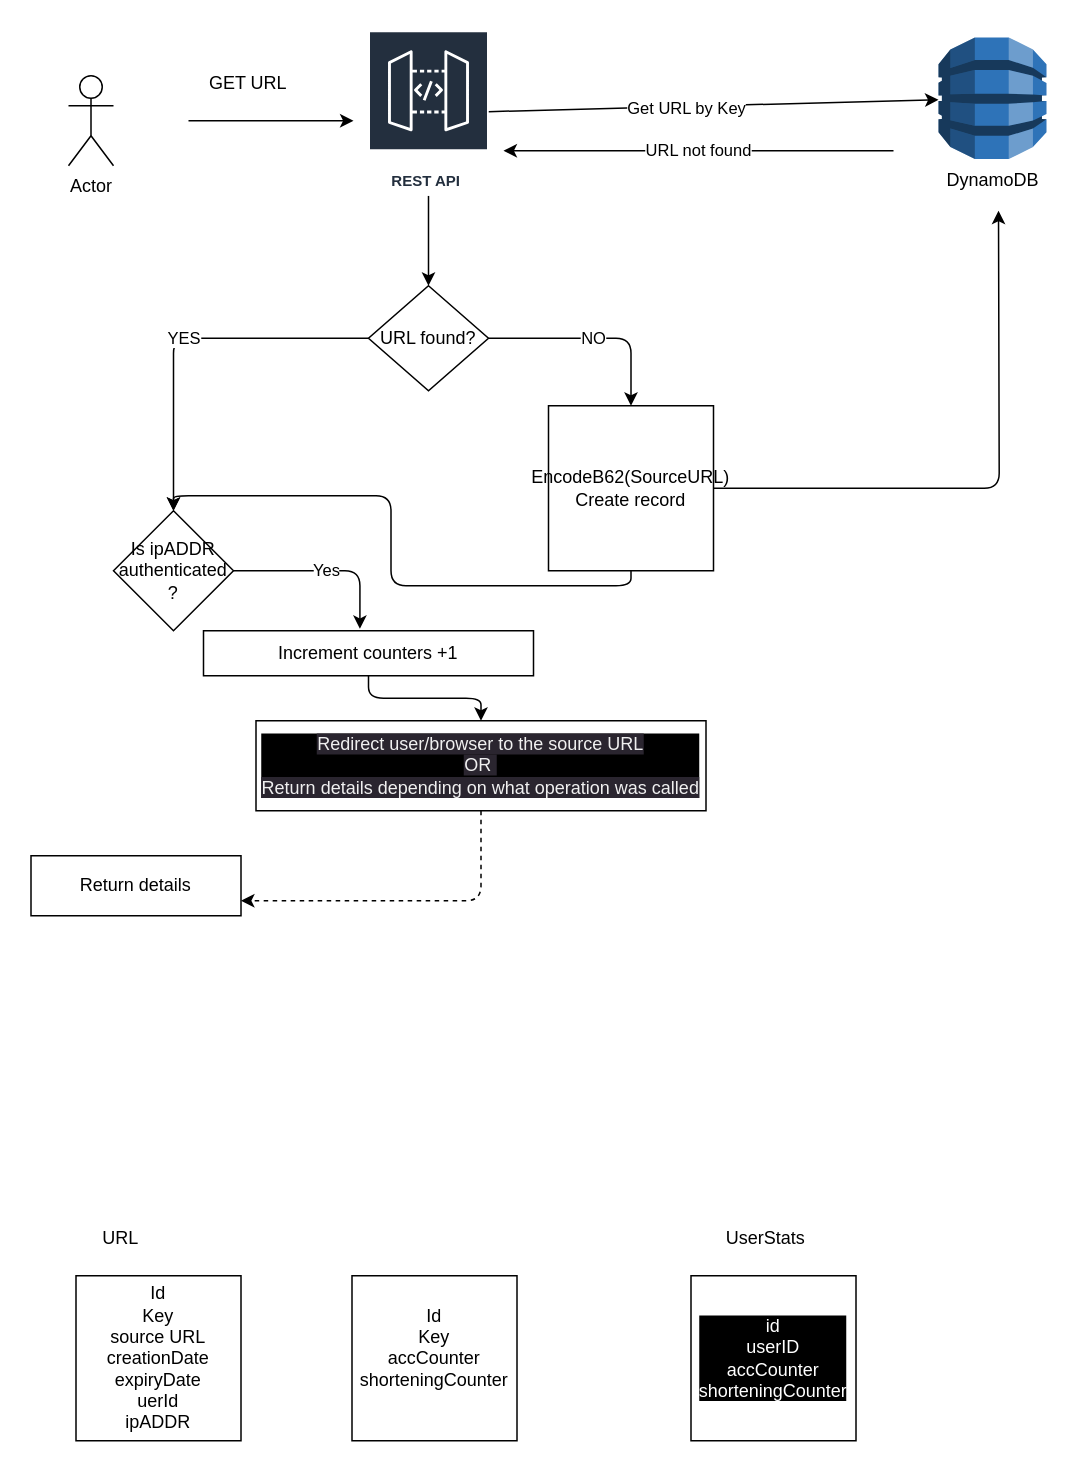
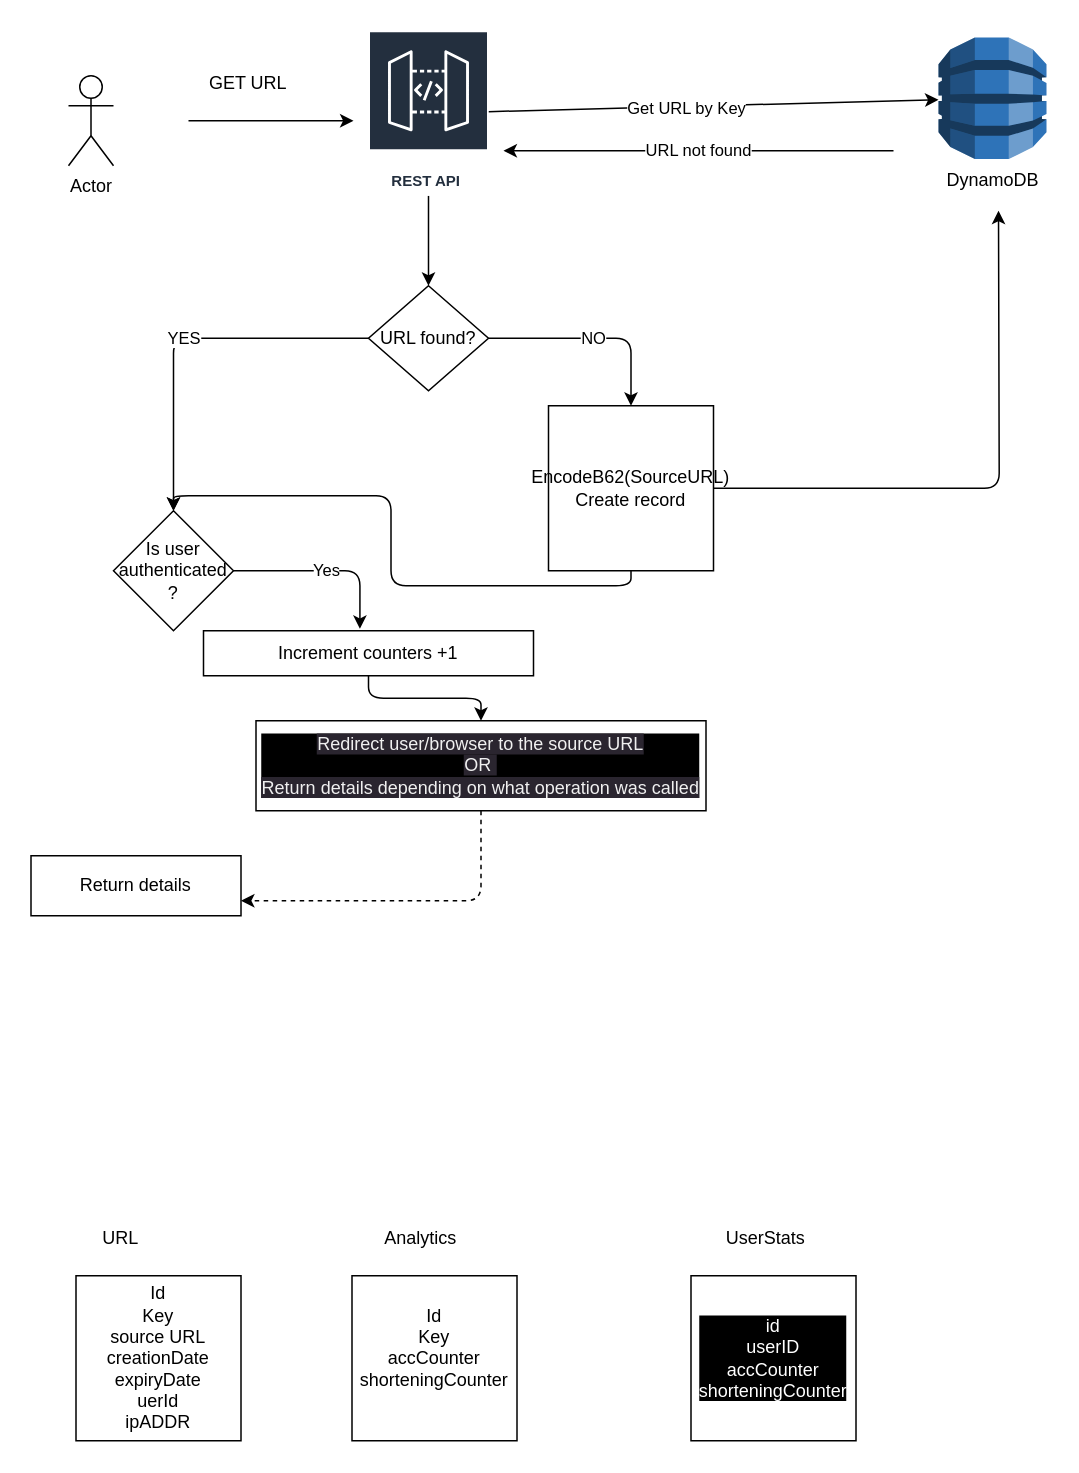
node "Is ipADDR authenticated ?": label "Is ipADDR authenticated ?" -> "Is user authenticated ?"
node "Analytics": added
